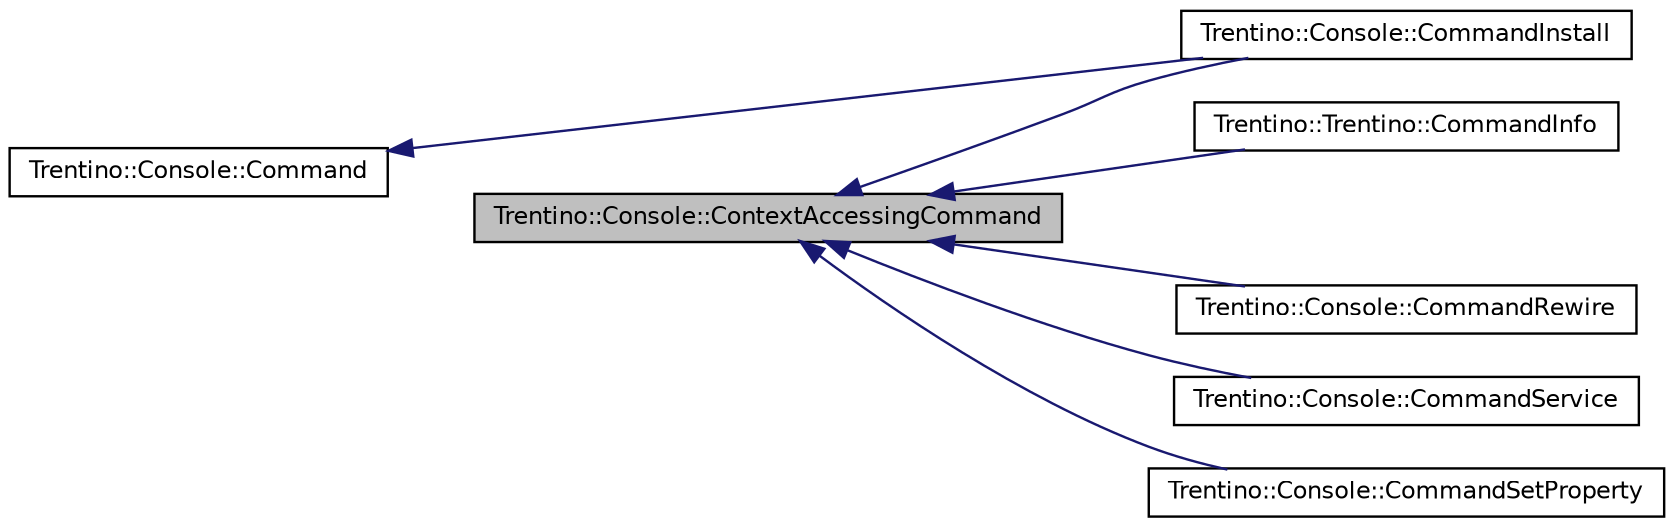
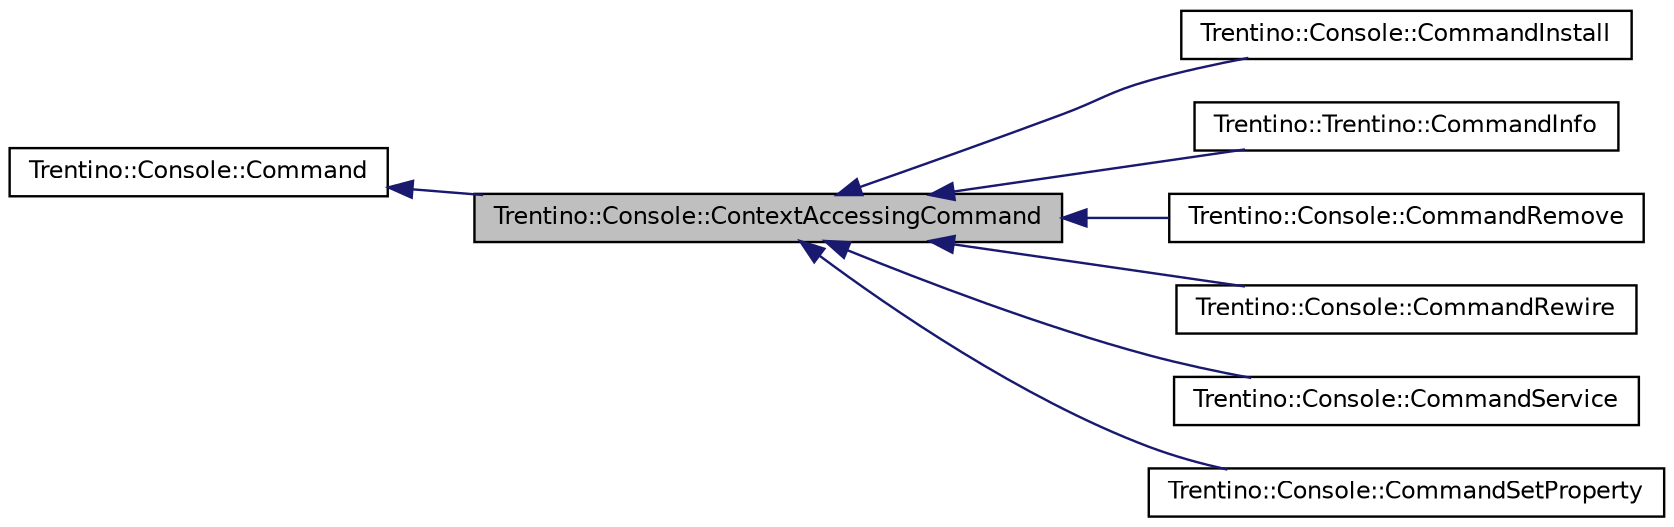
edge "Trentino::Console::CommandInstall" -> "Trentino::Console::Command": now "Trentino::Console::ContextAccessingCommand" -> "Trentino::Console::Command"
node "Trentino::Console::CommandRemove": added
